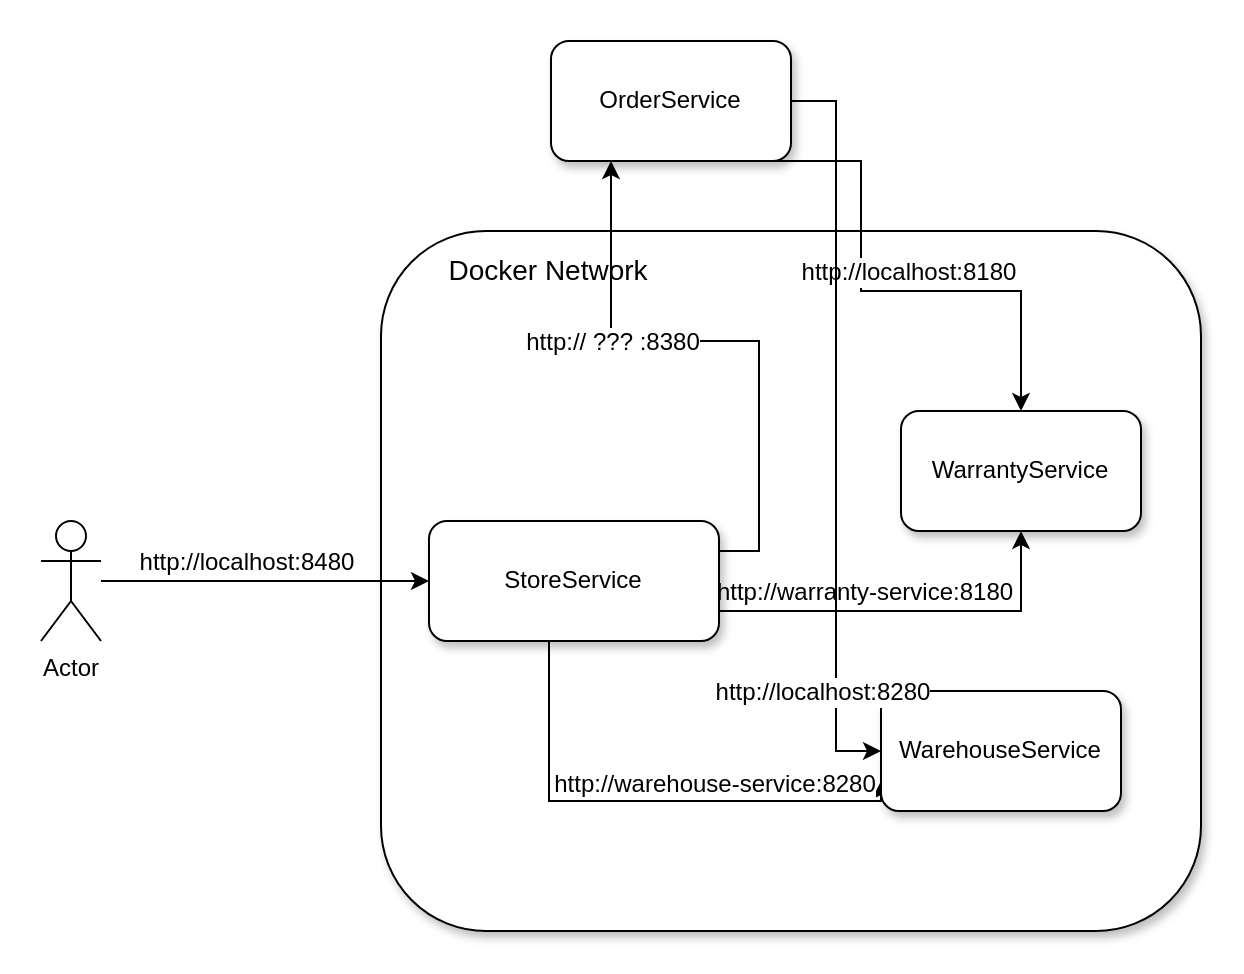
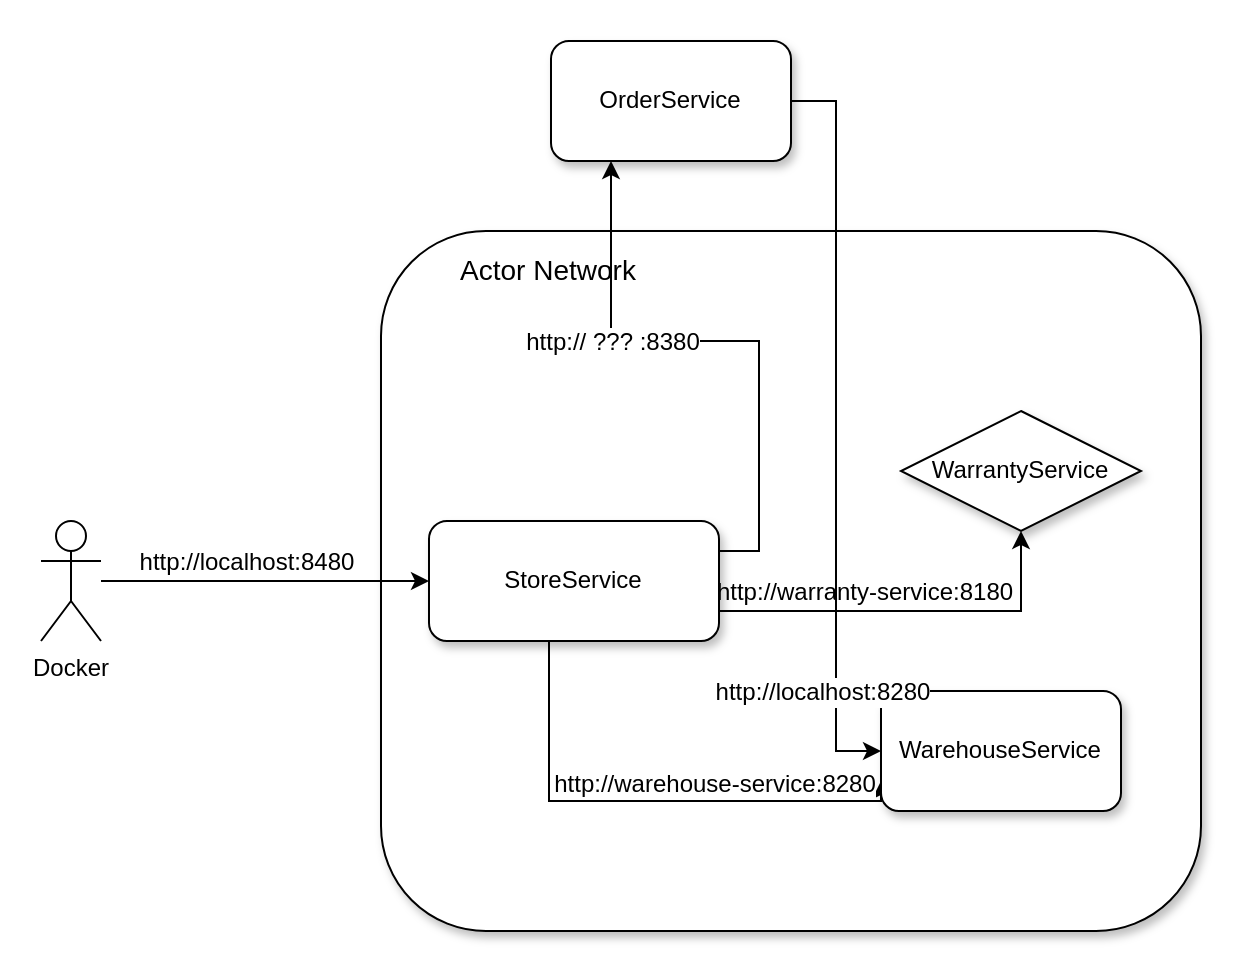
node "Docker Network": label "Docker Network" -> "Actor Network"
edge "OrderService" -> "WarrantyService": removed, label "http://localhost:8180"
node "WarrantyService": shape rounded rectangle -> diamond
node "Actor": label "Actor" -> "Docker"
